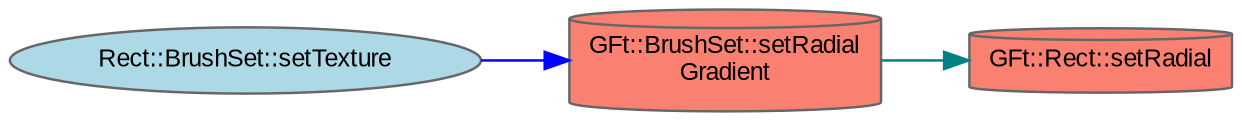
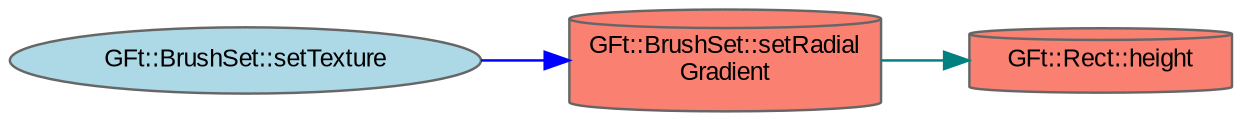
node "Rect::BrushSet::setTexture": label "Rect::BrushSet::setTexture" -> "GFt::BrushSet::setTexture"
node "GFt::Rect::setRadial": label "GFt::Rect::setRadial" -> "GFt::Rect::height"
